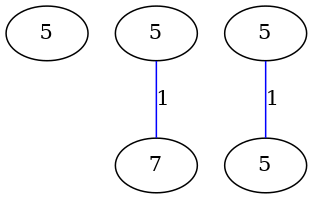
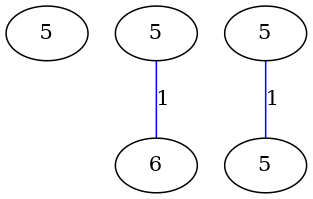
node "7": label "7" -> "6"
